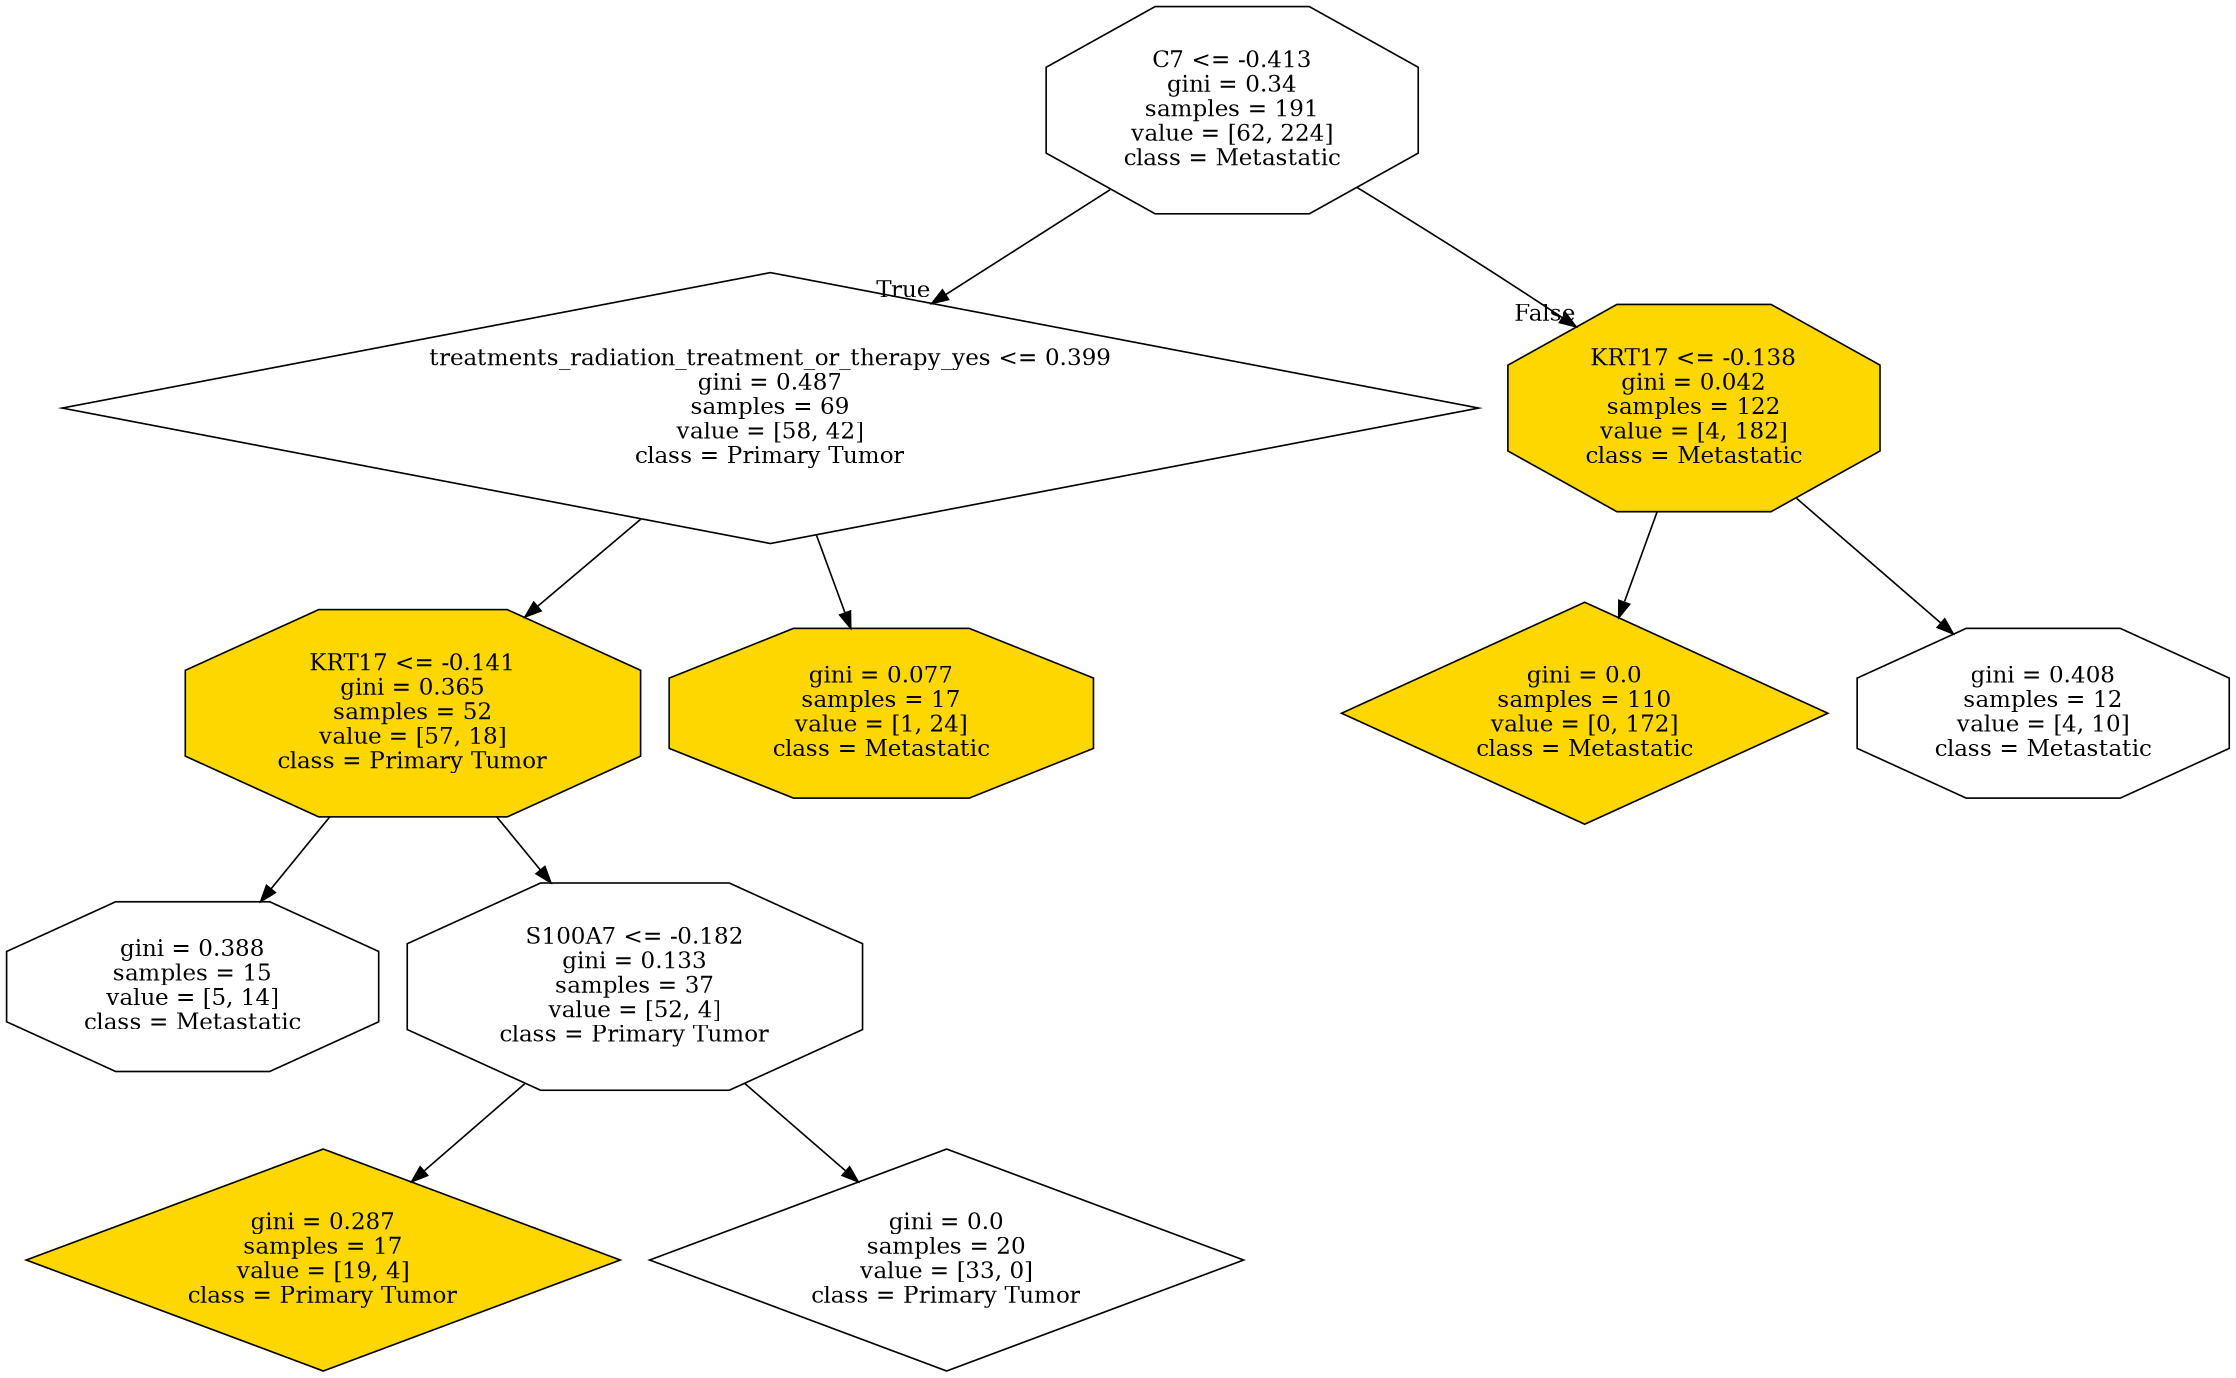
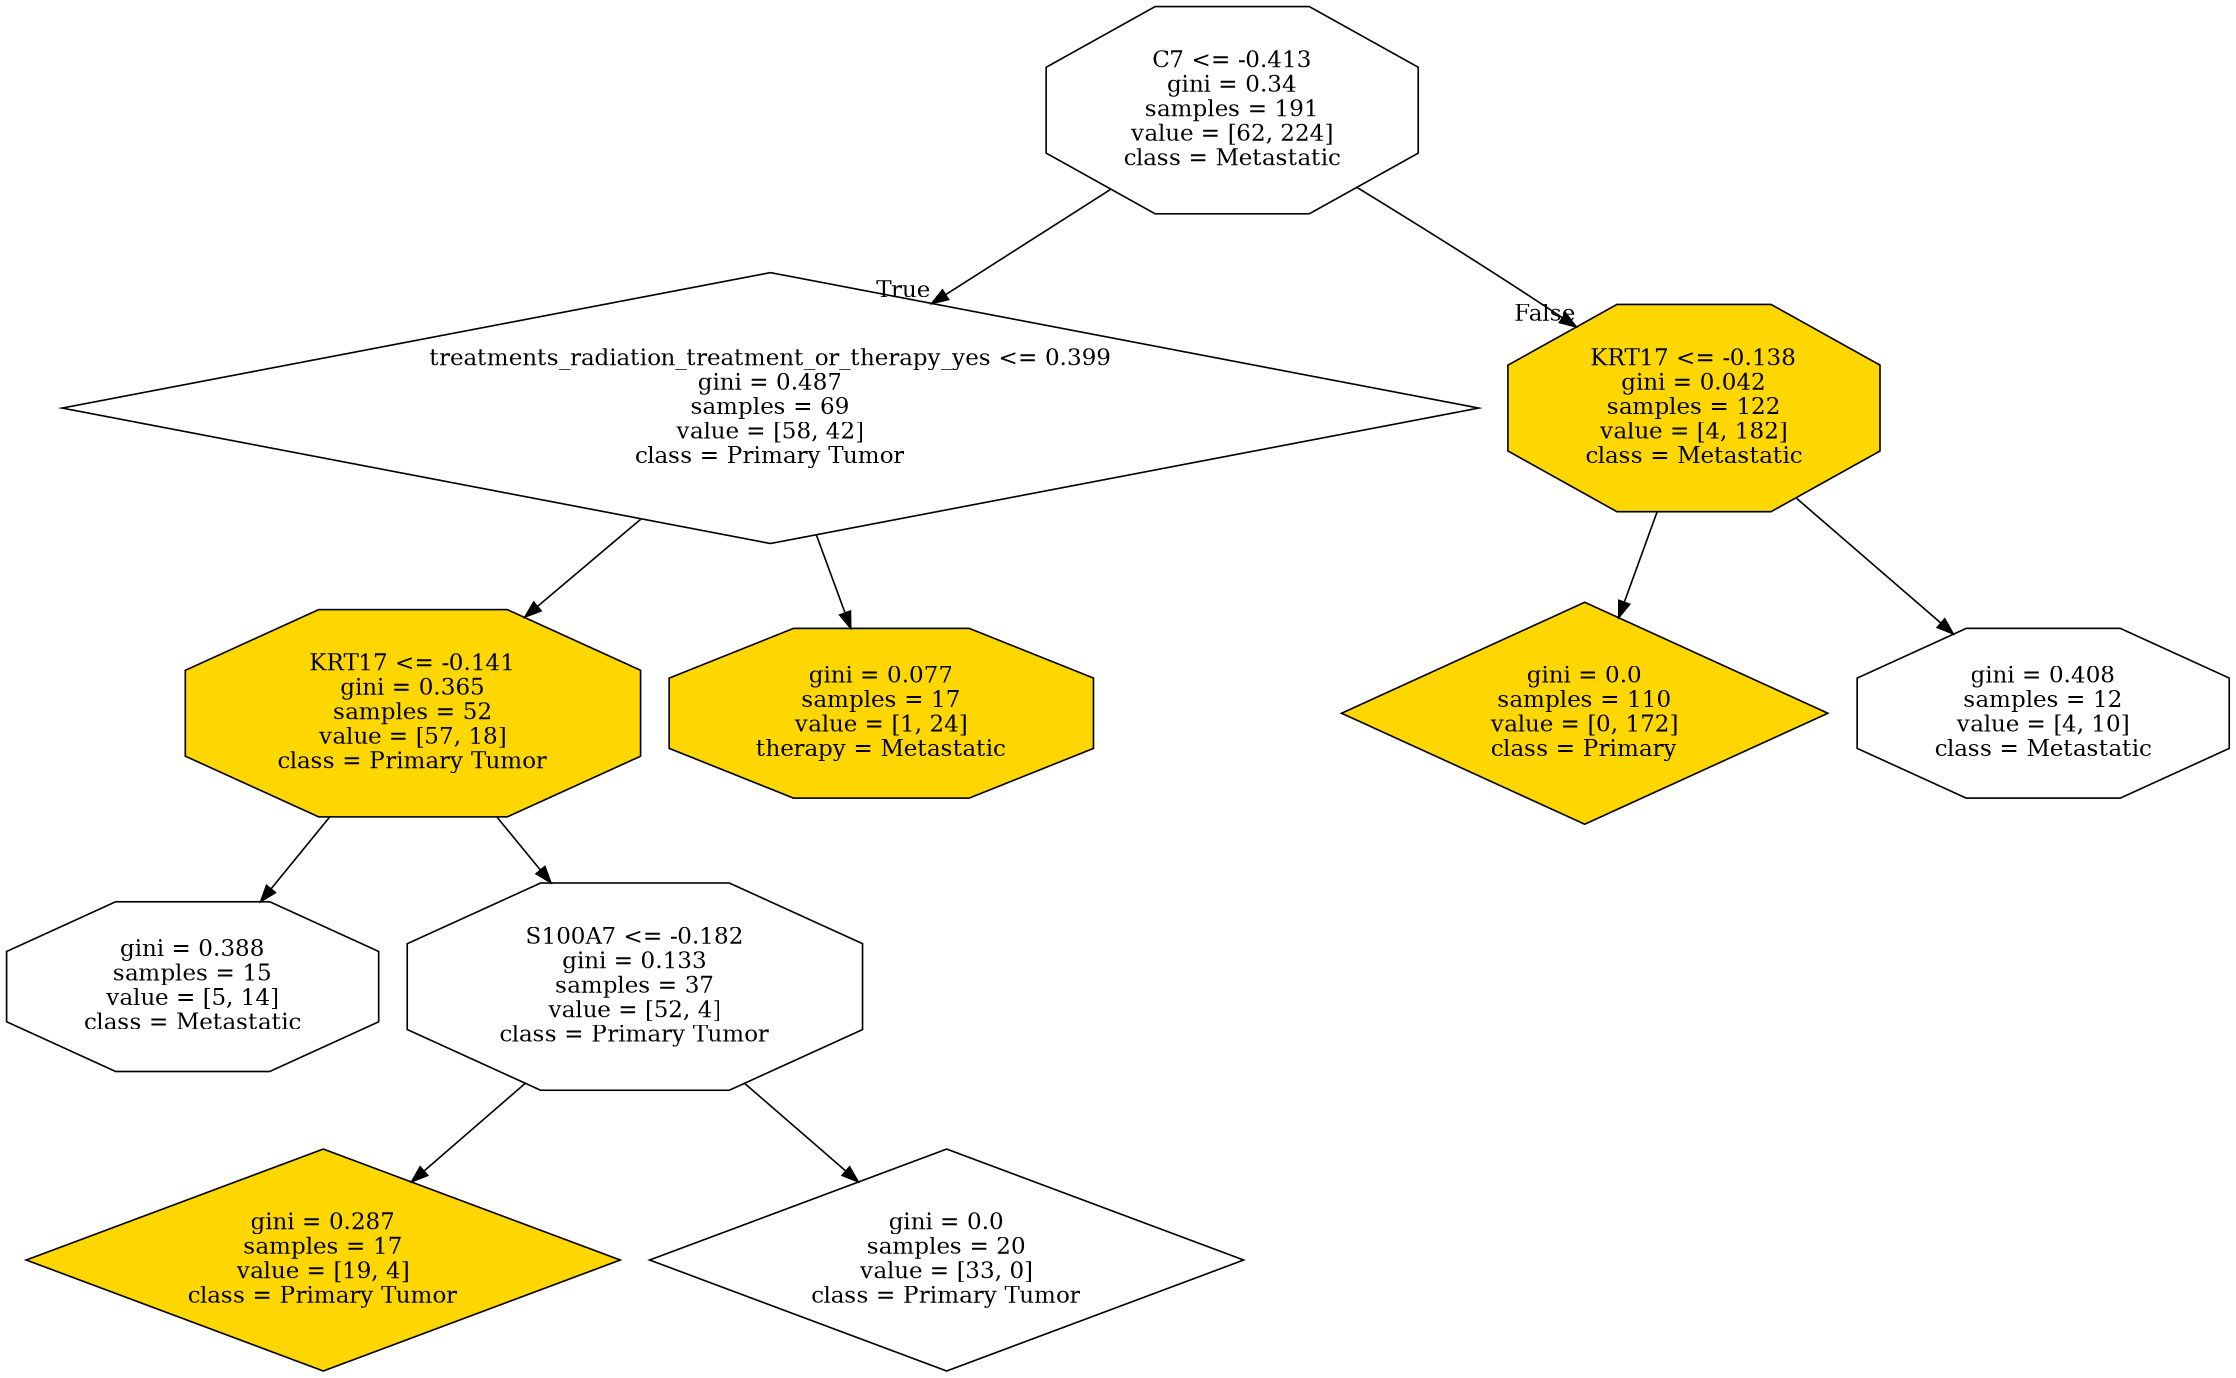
node "gini = 0.077 samples = 17 value = [1, 24] class = Metastatic": label "gini = 0.077 samples = 17 value = [1, 24] class = Metastatic" -> "gini = 0.077 samples = 17 value = [1, 24] therapy = Metastatic"
node "gini = 0.0 samples = 110 value = [0, 172] class = Metastatic": label "gini = 0.0 samples = 110 value = [0, 172] class = Metastatic" -> "gini = 0.0 samples = 110 value = [0, 172] class = Primary"
